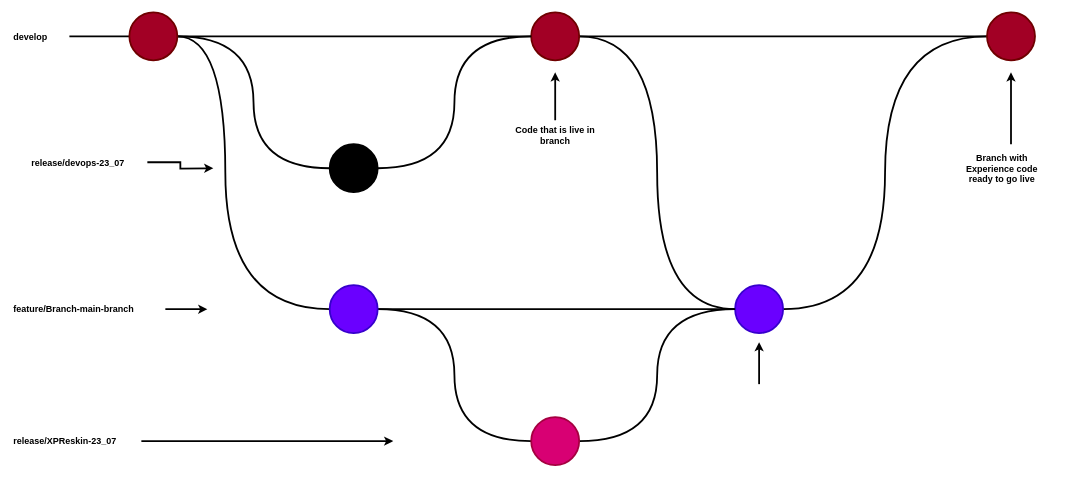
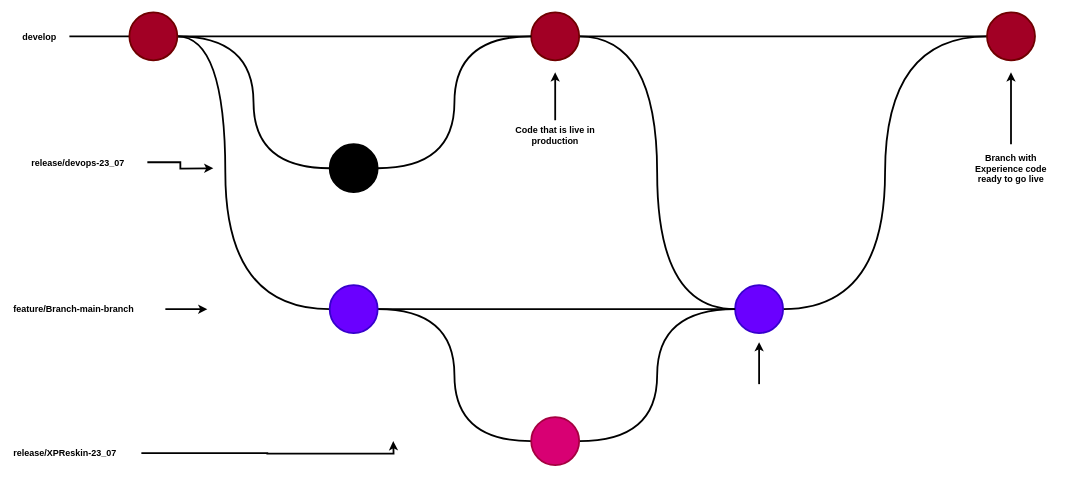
node "develop": moved (30, 36) -> (39, 36)
node "Code that is live in branch": label "Code that is live in branch" -> "Code that is live in production"
node "Branch with Experience code ready to go live": moved (1002, 168) -> (1011, 168)
node "release/XPReskin-23_07": moved (77, 441) -> (77, 453)
